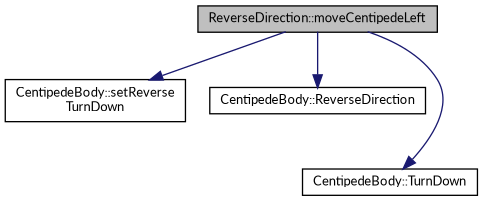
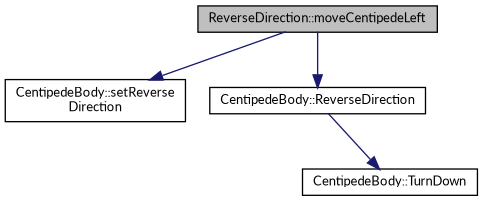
edge "ReverseDirection::moveCentipedeLeft" -> "CentipedeBody::TurnDown": now "CentipedeBody::ReverseDirection" -> "CentipedeBody::TurnDown"
node "CentipedeBody::setReverse TurnDown": label "CentipedeBody::setReverse TurnDown" -> "CentipedeBody::setReverse Direction"
